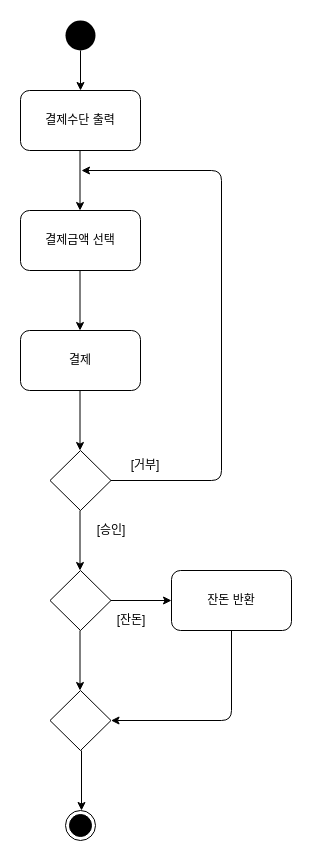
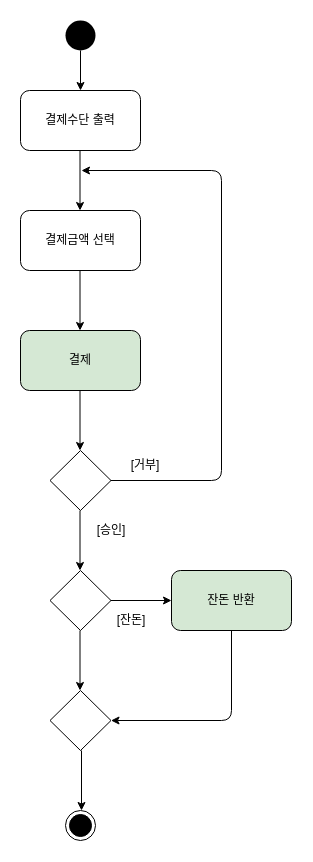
node "결제": fillcolor #ffffff -> #d5e8d4
node "잔돈 반환": fillcolor #ffffff -> #d5e8d4
